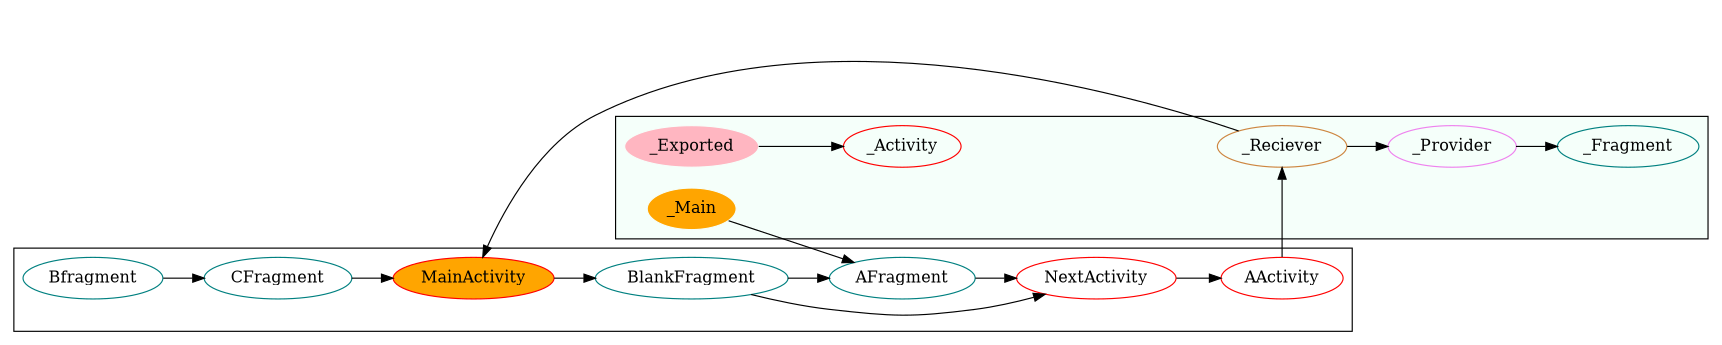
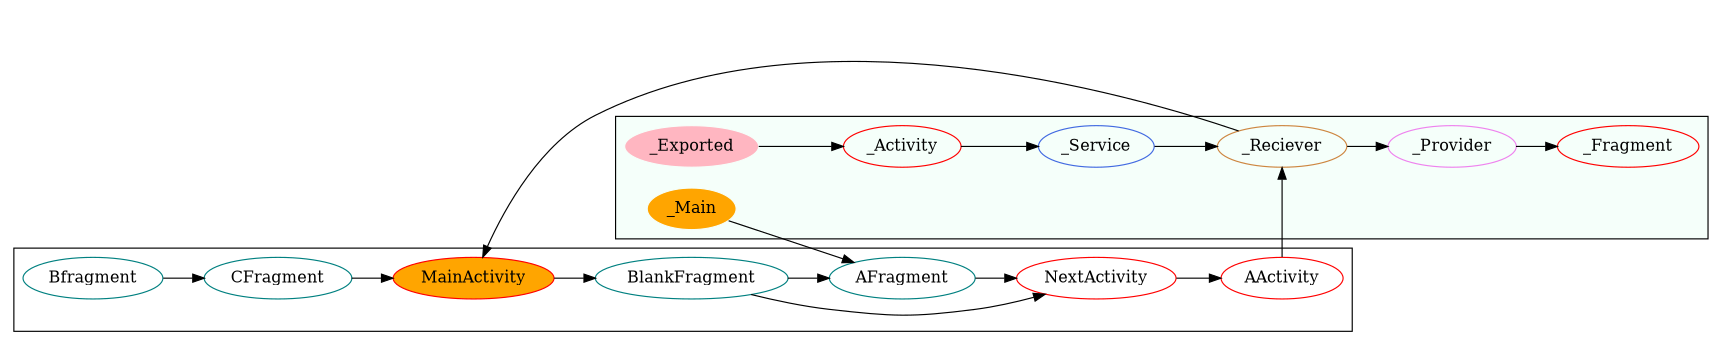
node "_Service": added
node "_Fragment": color teal -> red
